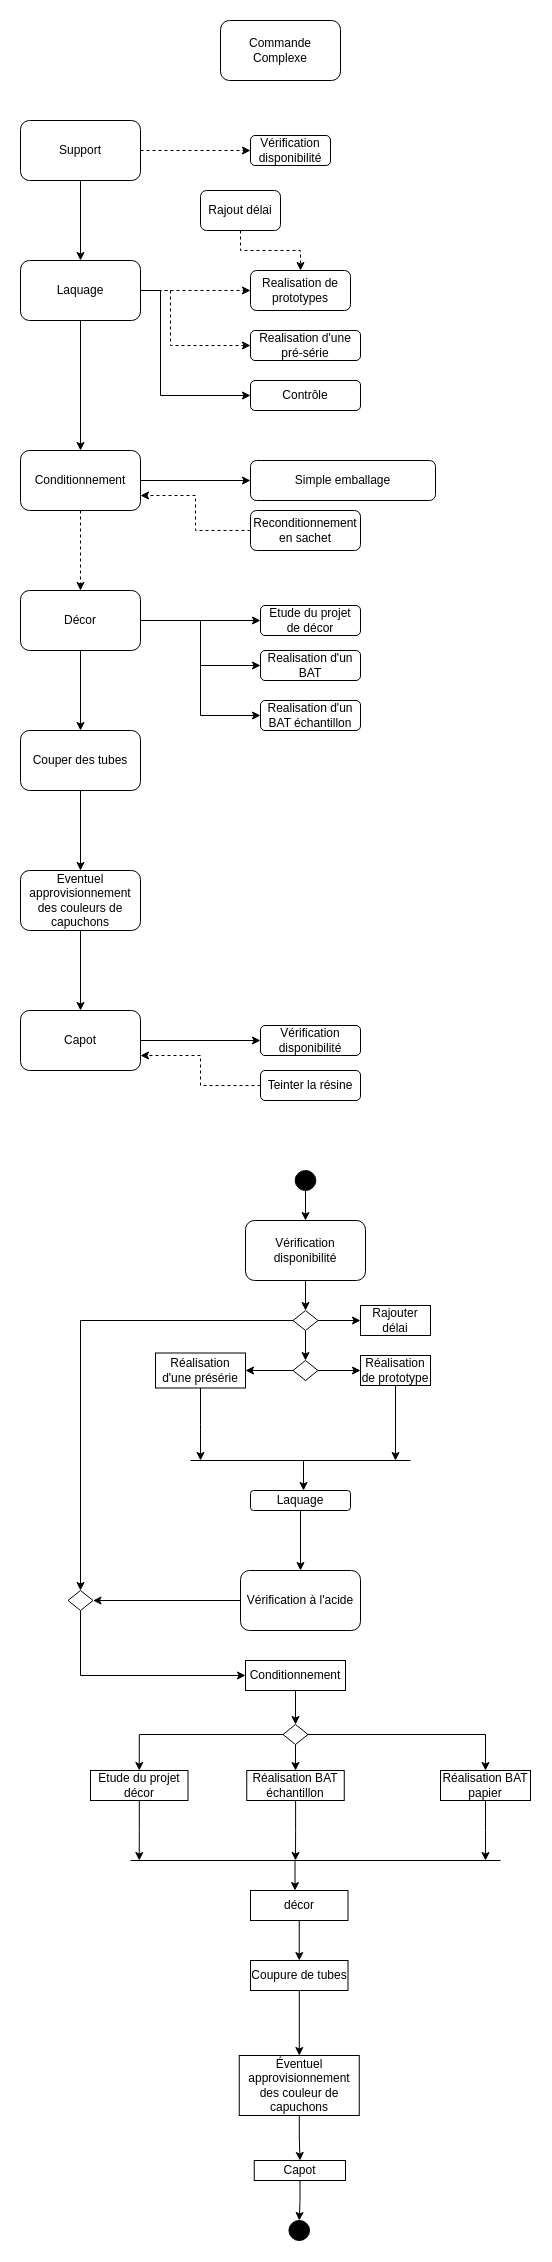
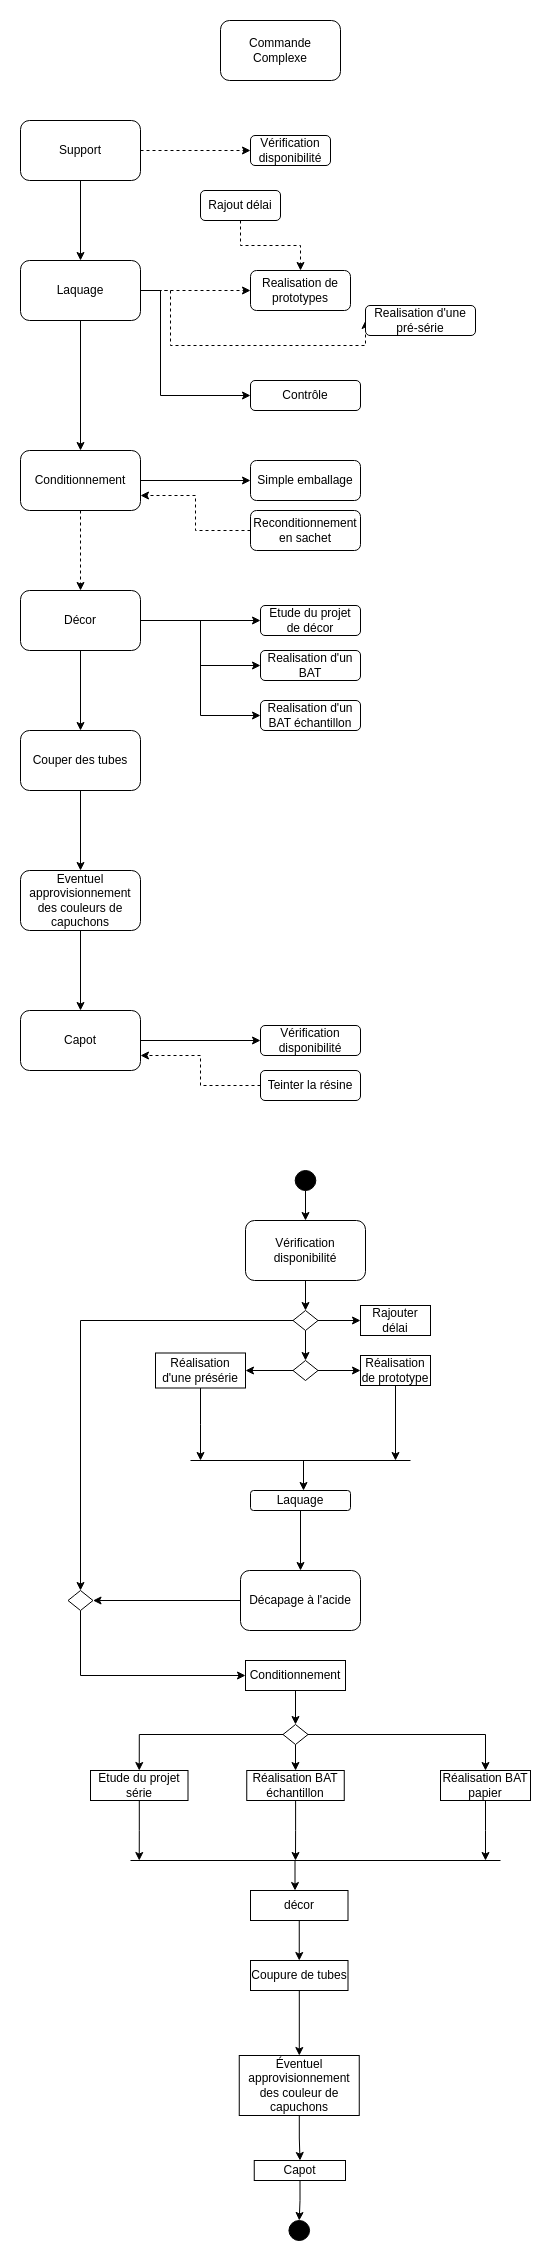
node "Rajout délai": size 80x40 -> 80x30
node "Realisation d'une pré-série": moved (306, 346) -> (421, 321)
node "Simple emballage": size 185x40 -> 110x40
node "Vérification à l'acide": label "Vérification à l'acide" -> "Décapage à l'acide"
node "Etude du projet décor": label "Etude du projet décor" -> "Etude du projet série"
